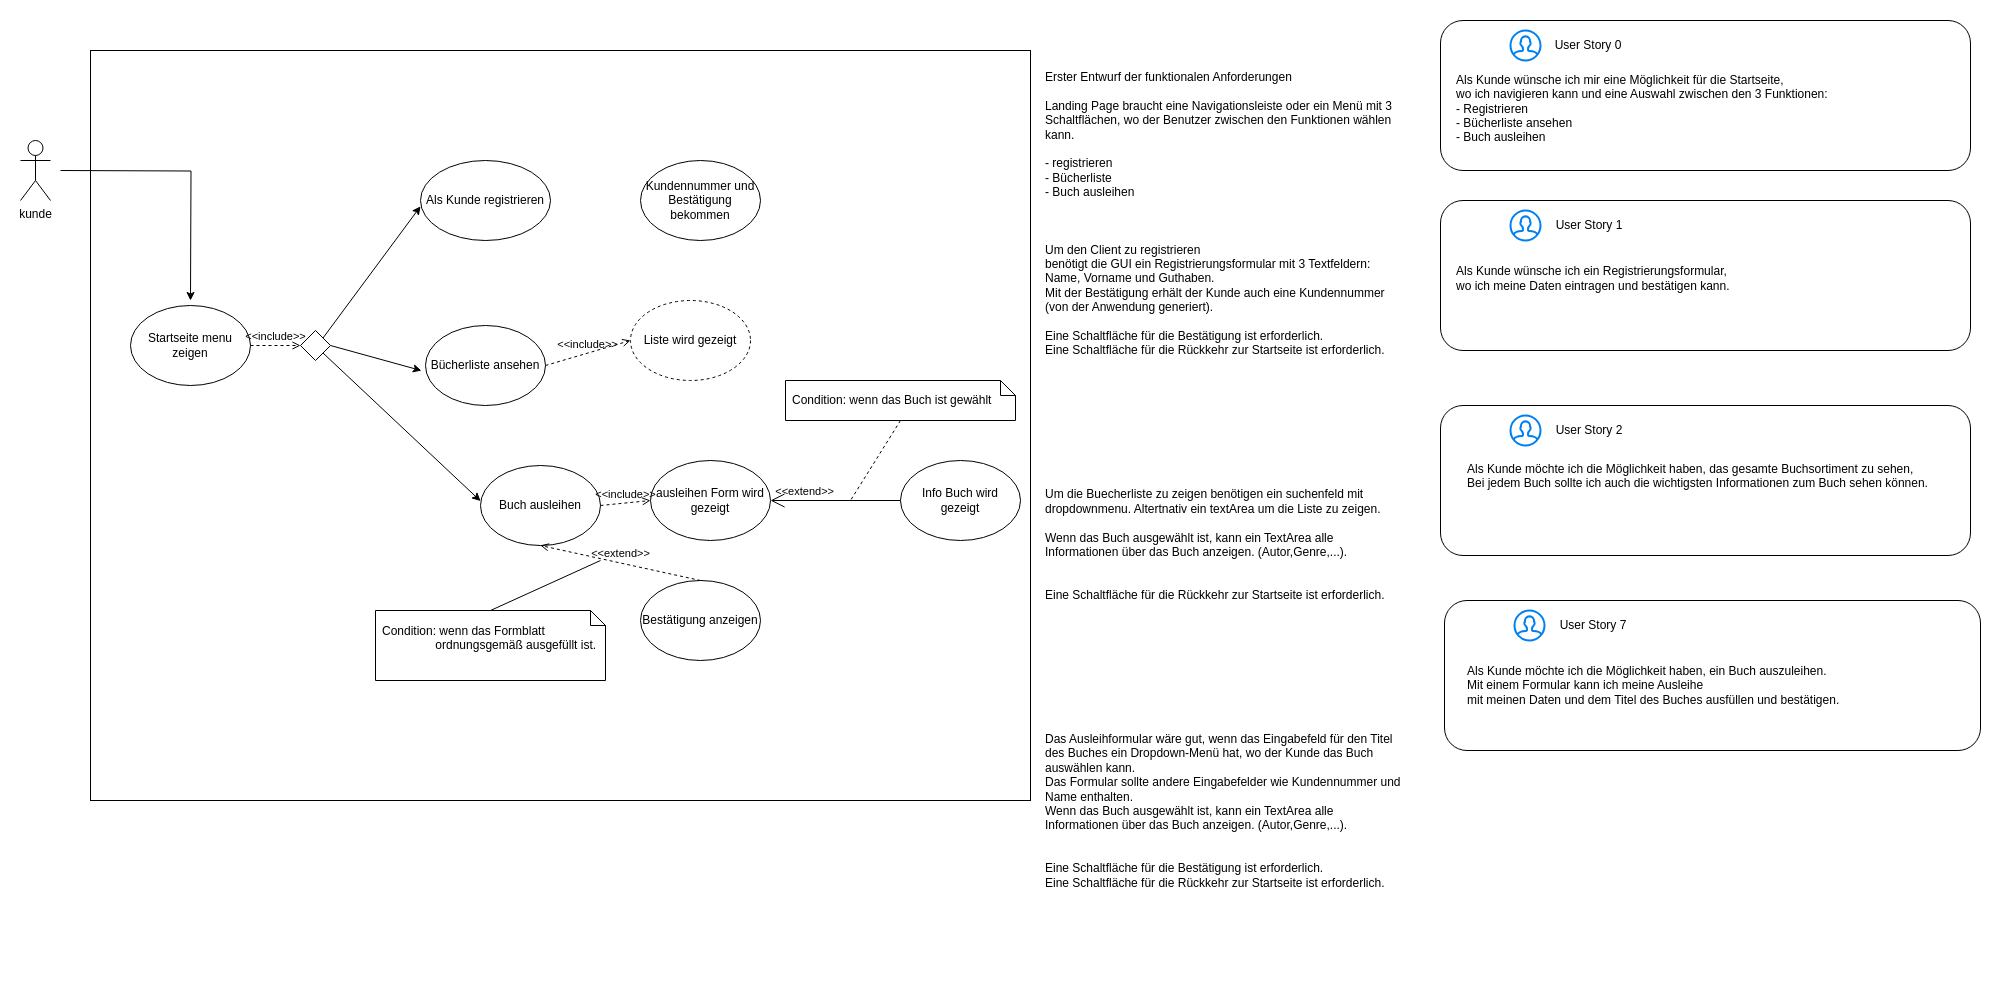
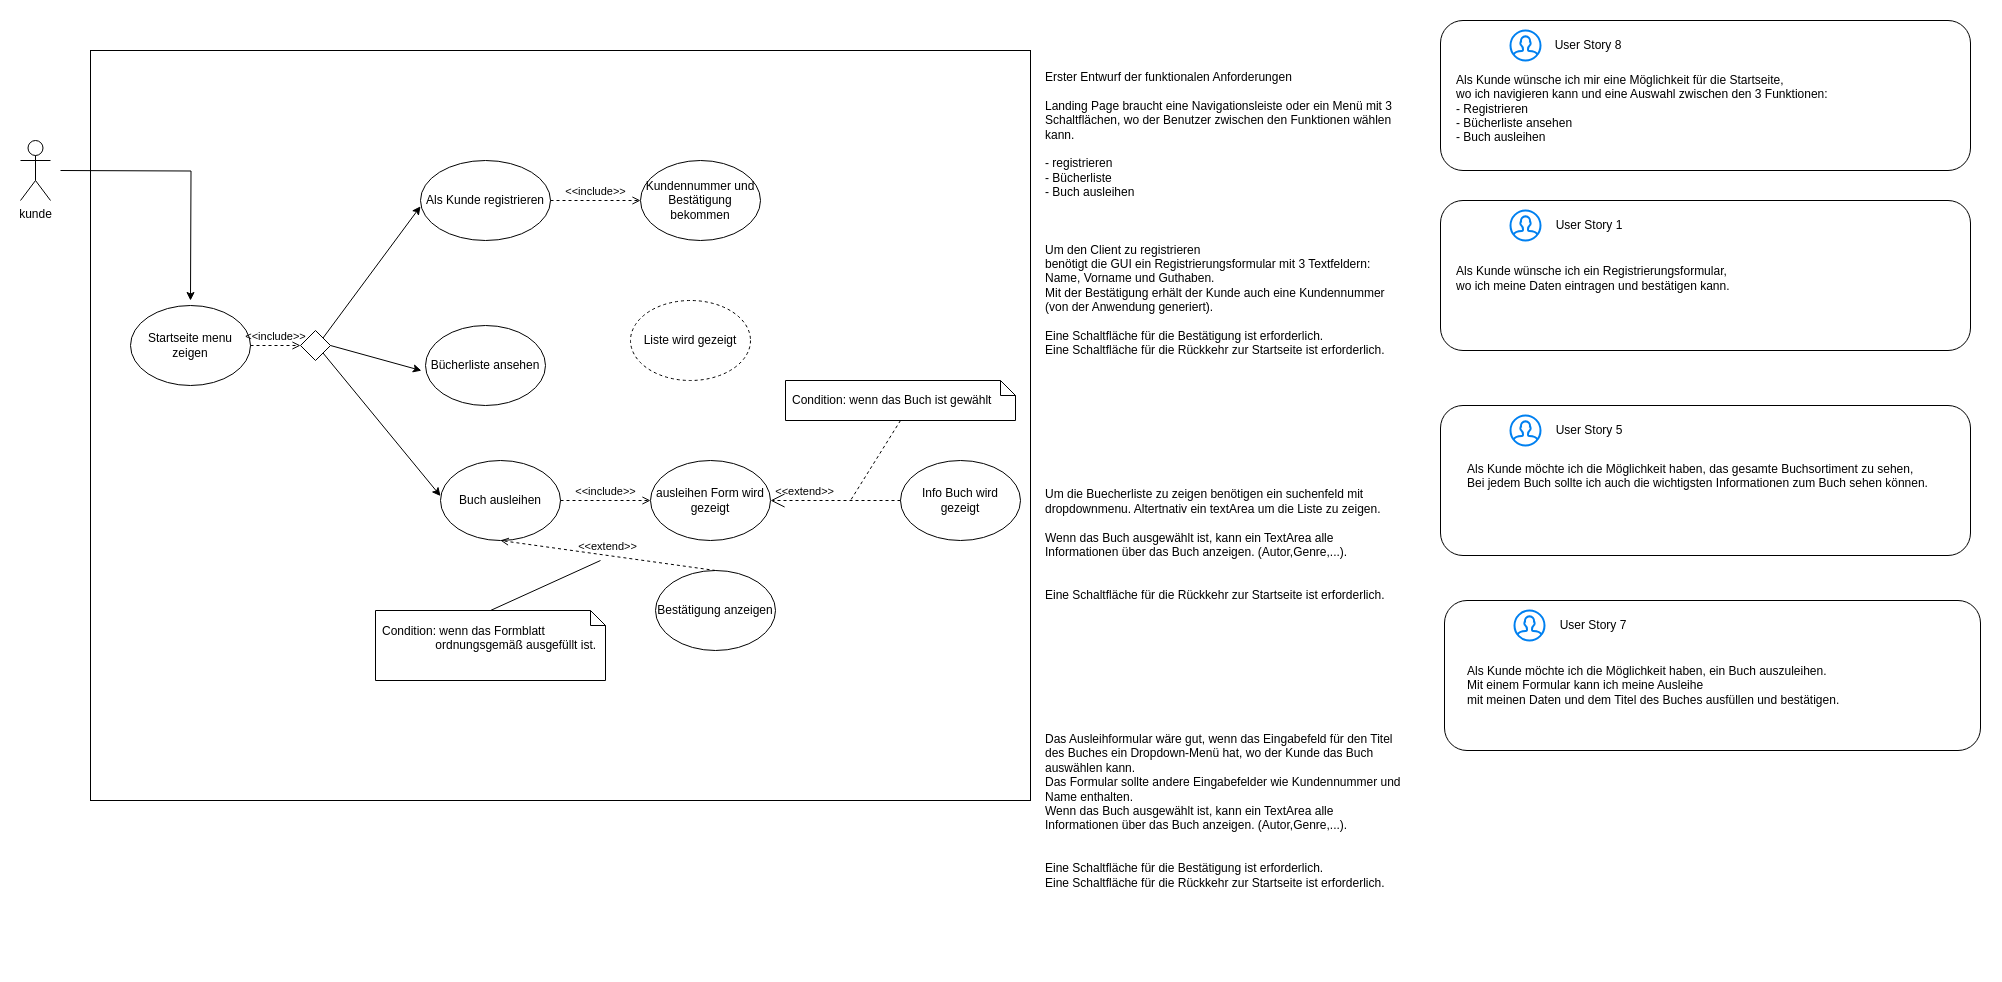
node "User Story 0": label "User Story 0" -> "User Story 8"
edge "Als Kunde registrieren" -> "Kundennummer und Bestätigung bekommen": added, label "<<include>>"
edge "Bücherliste ansehen" -> "Liste wird gezeigt": removed, label "<<include>>"
node "User Story 2": label "User Story 2" -> "User Story 5"
edge "Info Buch wird gezeigt" -> "ausleihen Form wird gezeigt": style solid -> dashed
node "Buch ausleihen": moved (541, 506) -> (501, 501)
node "Bestätigung anzeigen": moved (701, 621) -> (716, 611)
